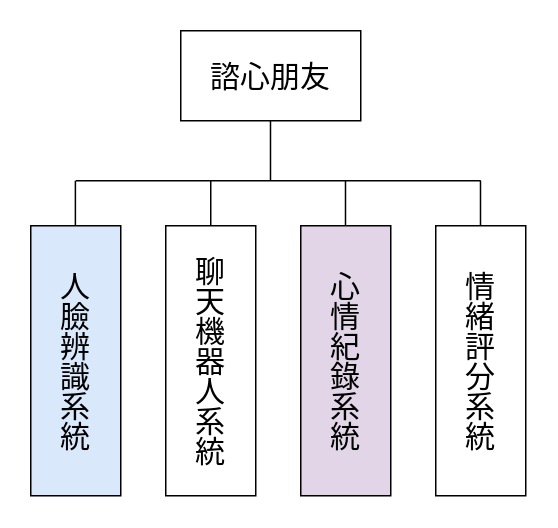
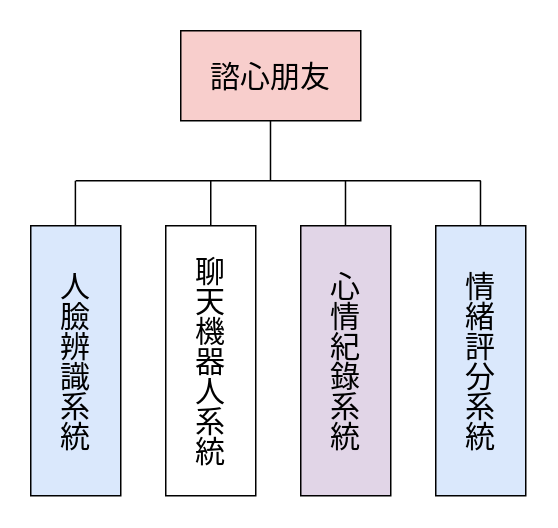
node "諮心朋友": fillcolor #ffffff -> #f8cecc
node "情 緒 評 分 系 統": fillcolor #ffffff -> #dae8fc
